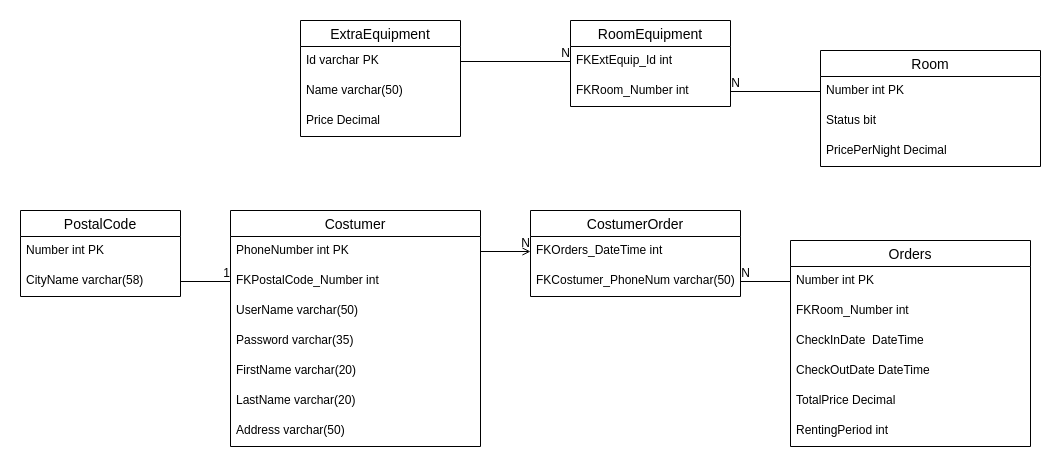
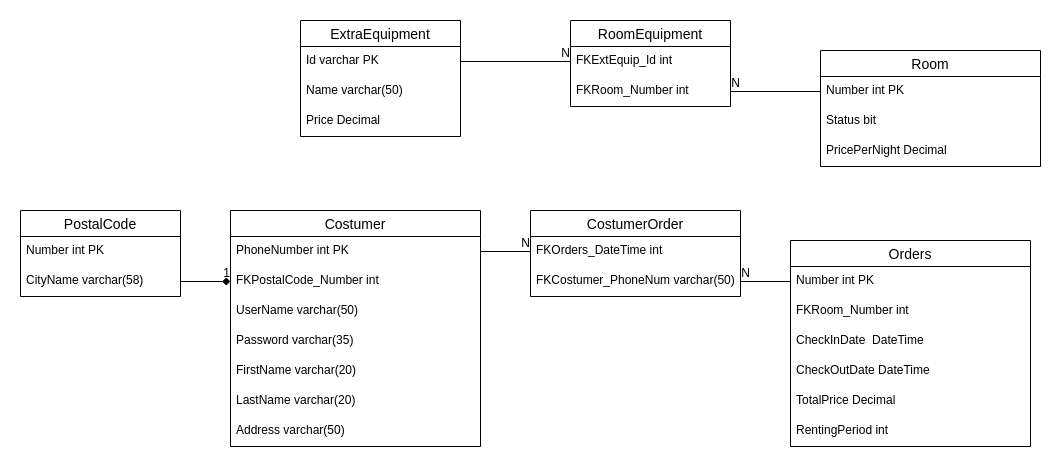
edge "PhoneNumber int PK" -> "FKOrders_DateTime int": arrowhead open -> none
edge "CityName varchar(58)" -- "FKPostalCode_Number int": arrowhead none -> diamond
